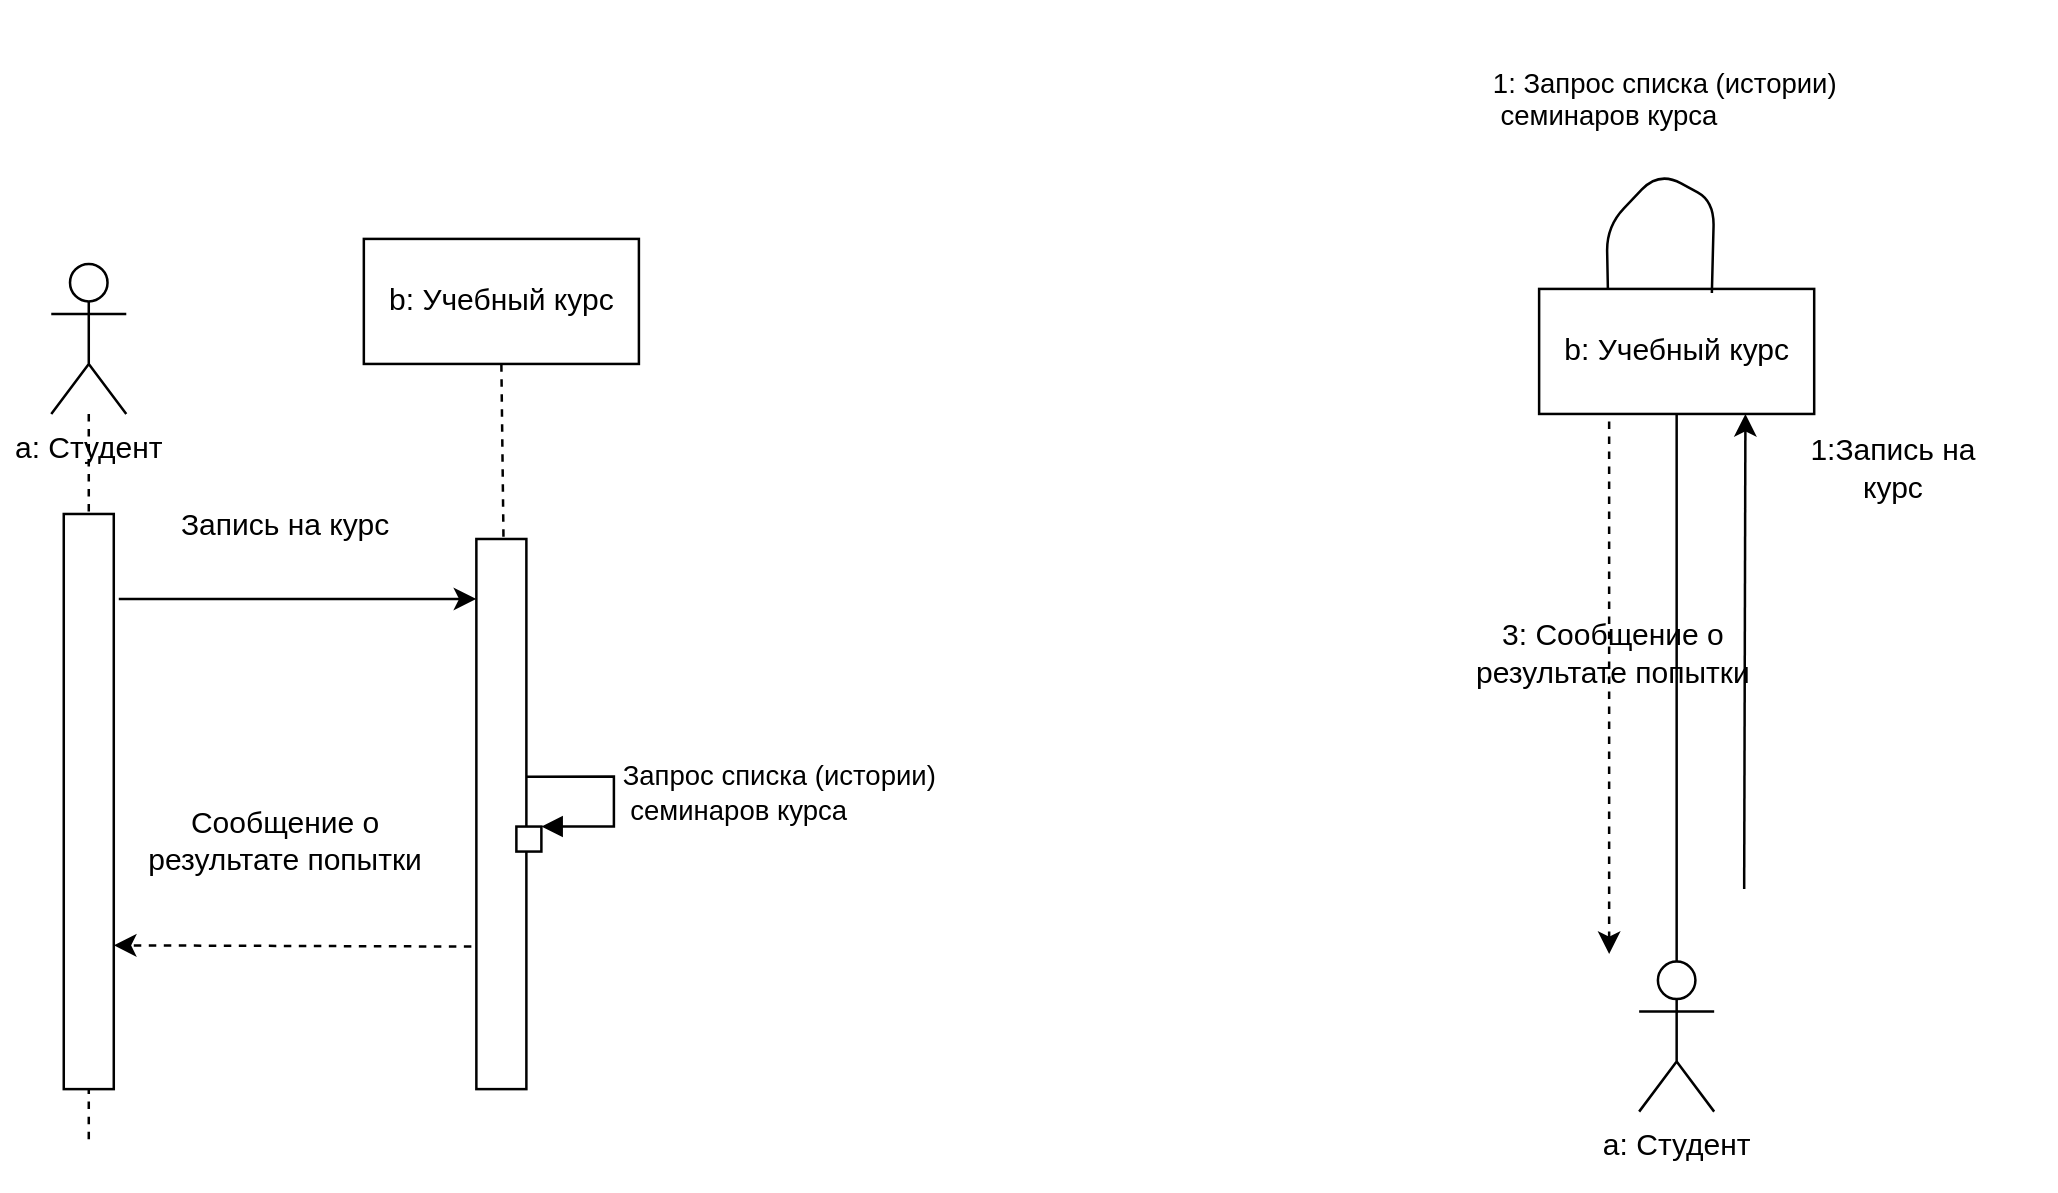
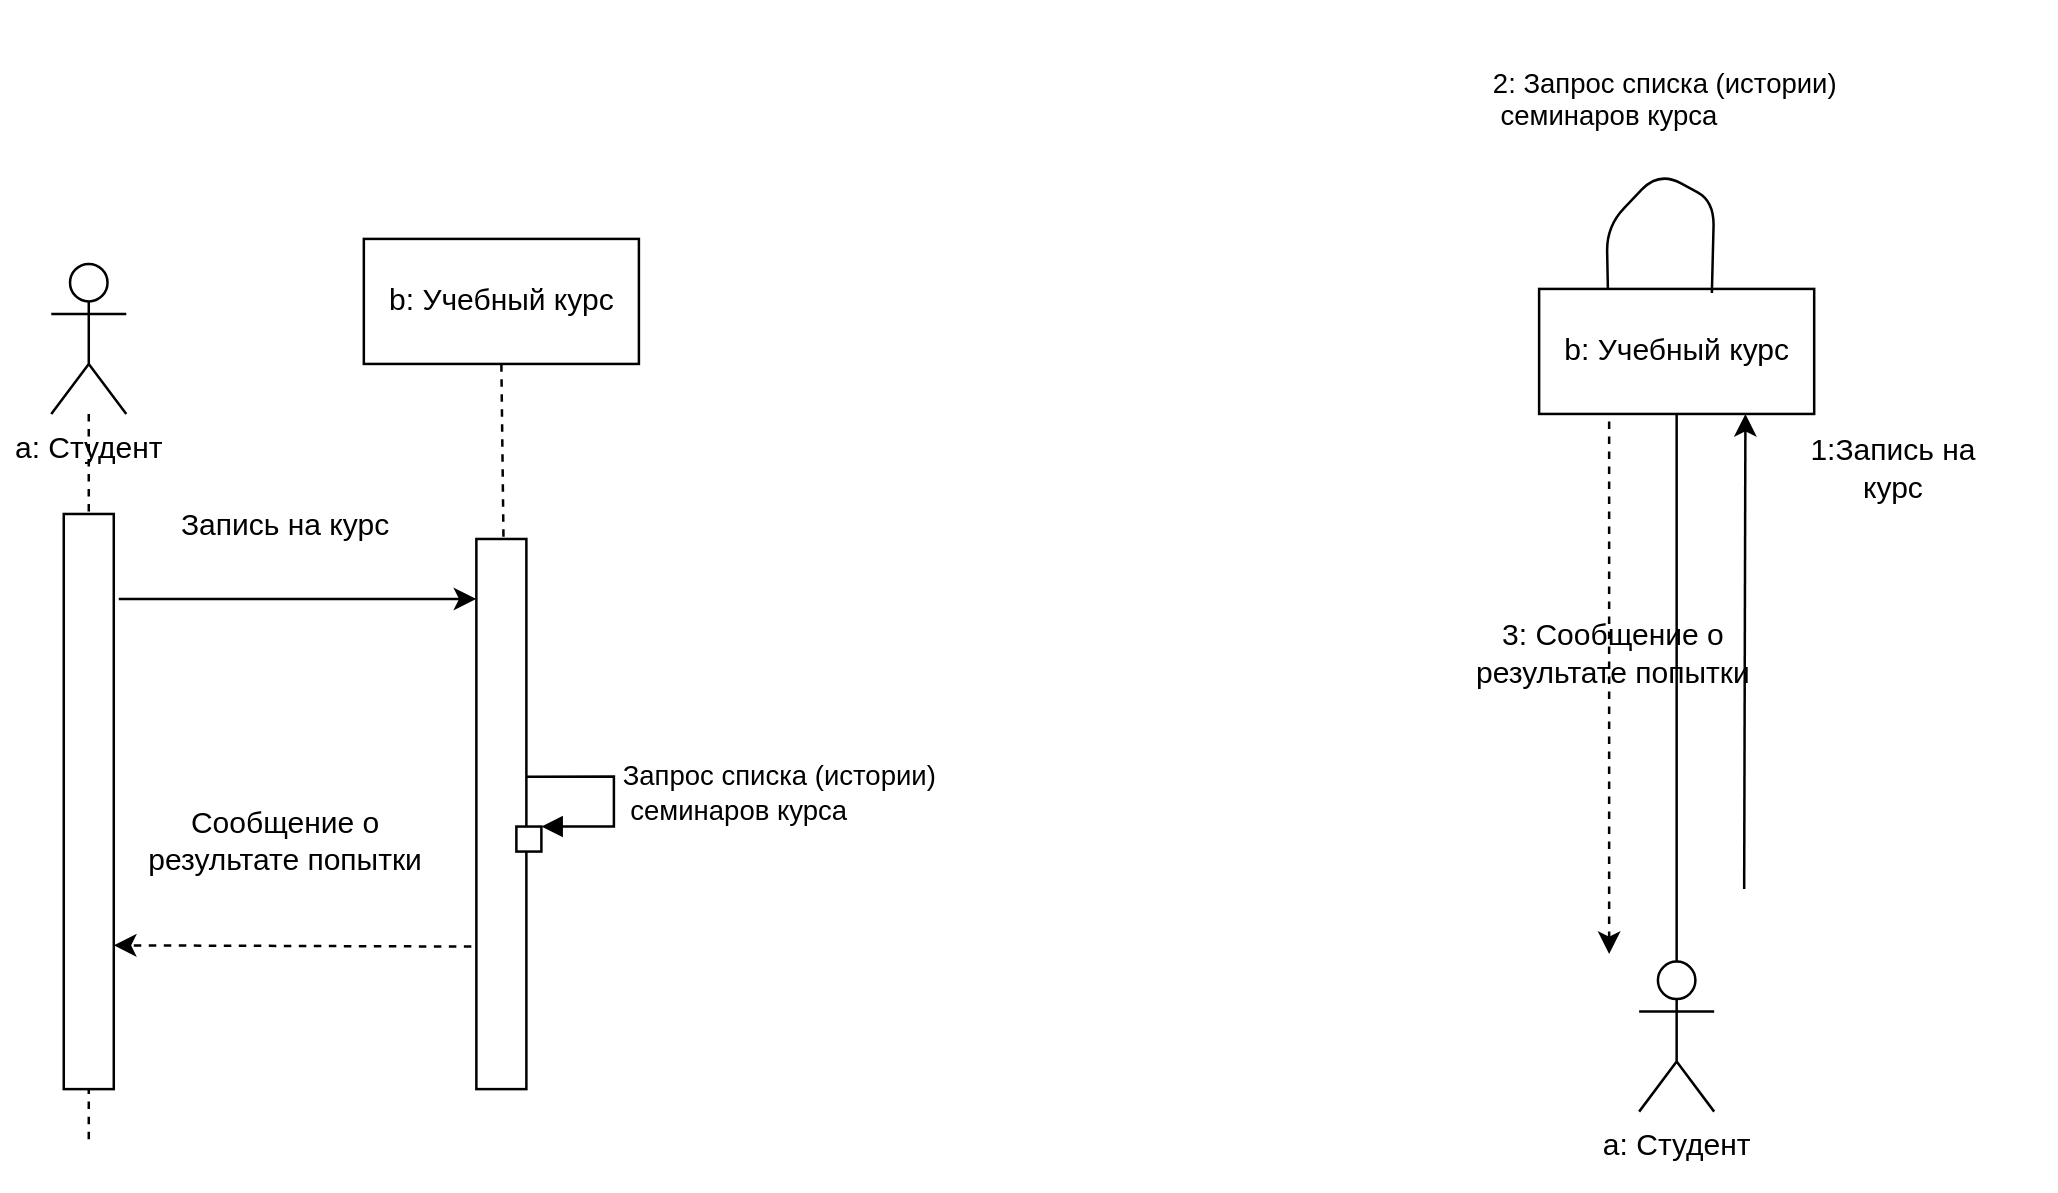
node "1: Запрос списка (истории) семинаров курса": label "1: Запрос списка (истории) семинаров курса" -> "2: Запрос списка (истории) семинаров курса"
